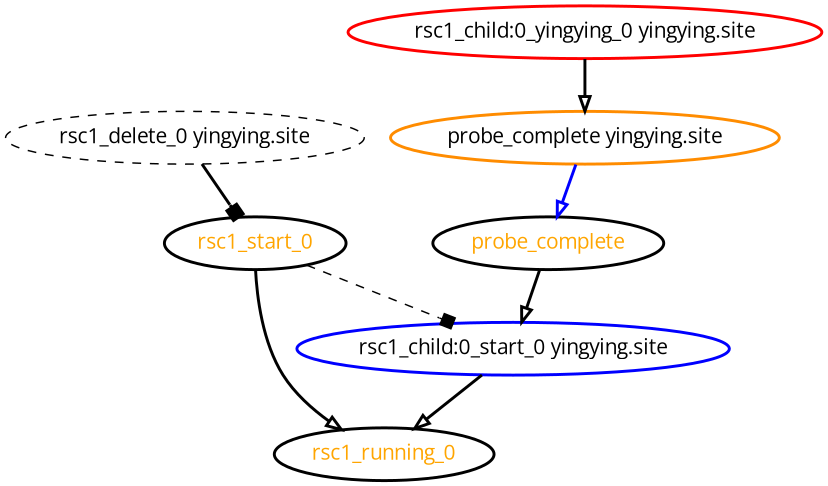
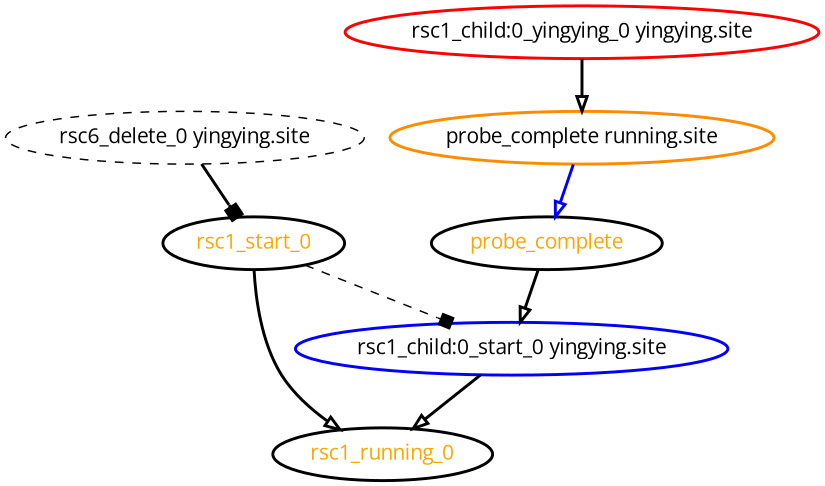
node "rsc1_delete_0 yingying.site": label "rsc1_delete_0 yingying.site" -> "rsc6_delete_0 yingying.site"
node "probe_complete yingying.site": label "probe_complete yingying.site" -> "probe_complete running.site"
